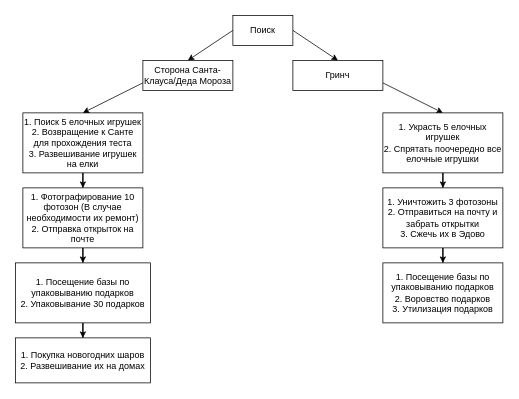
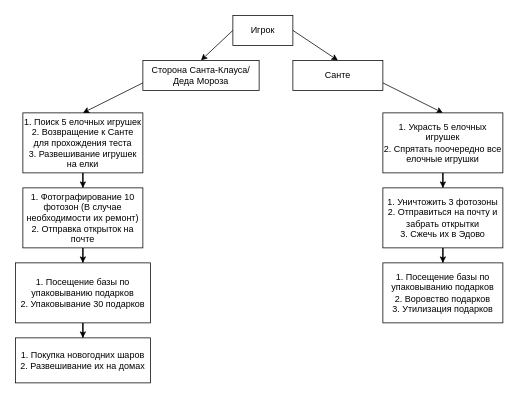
node "Поиск": label "Поиск" -> "Игрок"
node "Сторона Санта-Клауса/Деда Мороза": size 90x30 -> 116x30
node "Гринч": label "Гринч" -> "Санте"
